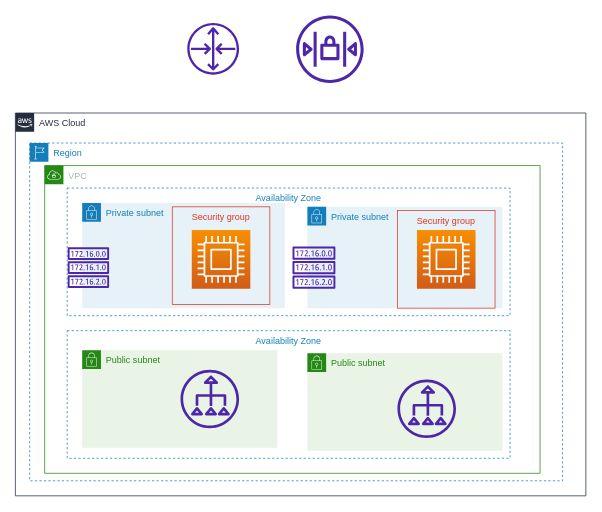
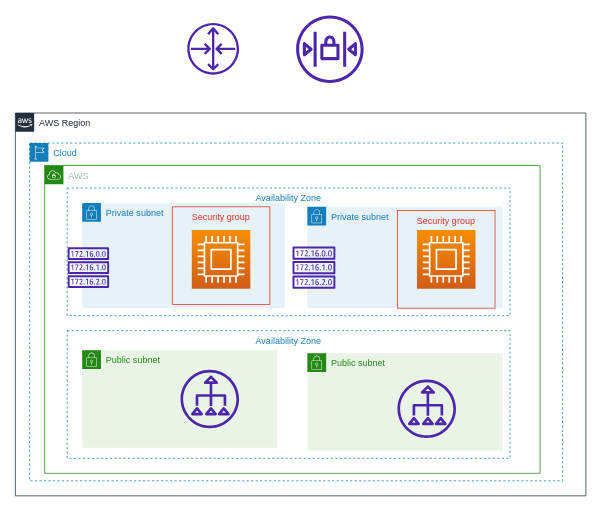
node "AWS Cloud": label "AWS Cloud" -> "AWS Region"
node "Region": label "Region" -> "Cloud"
node "VPC": label "VPC" -> "AWS"
